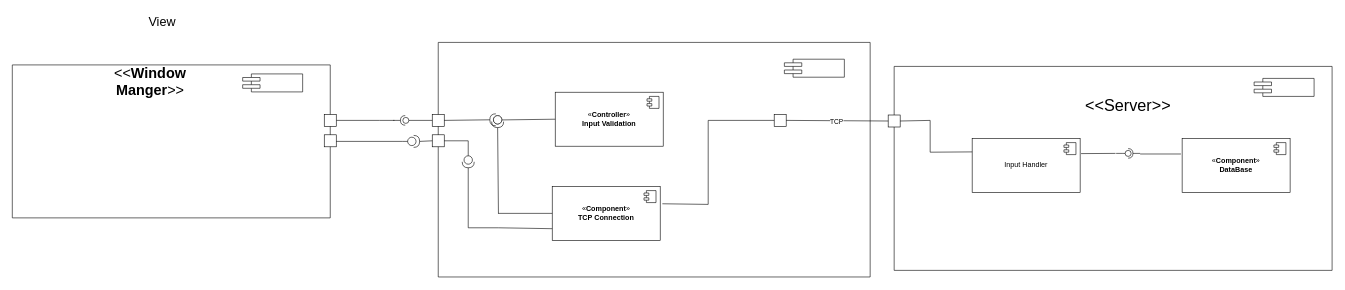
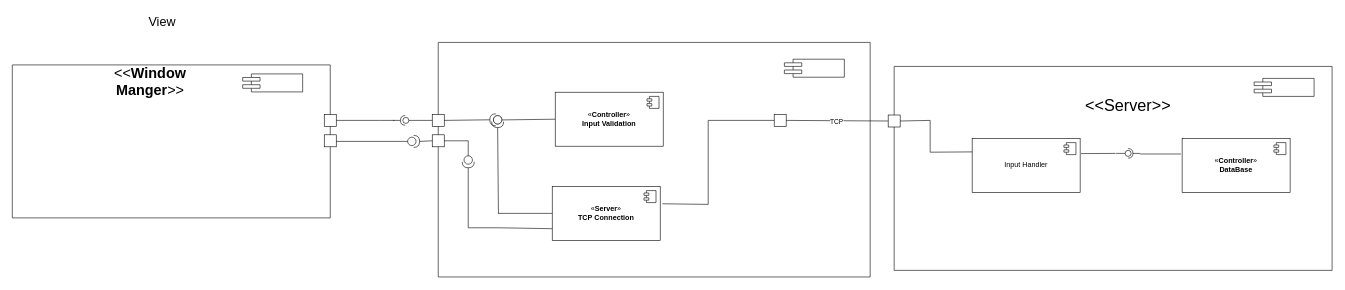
node "«Component» DataBase": label "«Component» DataBase" -> "«Controller» DataBase"
node "«Component» TCP Connection": label "«Component» TCP Connection" -> "«Server» TCP Connection"
